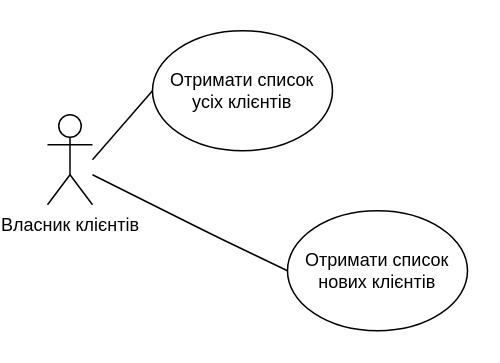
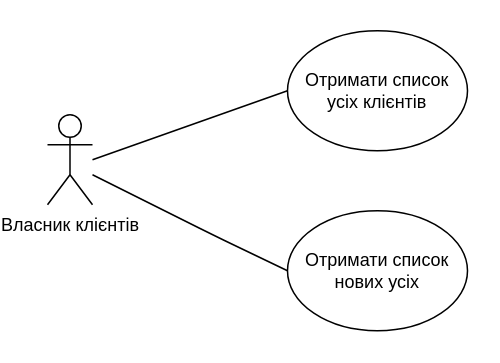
node "Отримати список усіх клієнтів": moved (242, 91) -> (377, 91)
node "Отримати список нових клієнтів": label "Отримати список нових клієнтів" -> "Отримати список нових усіх"
